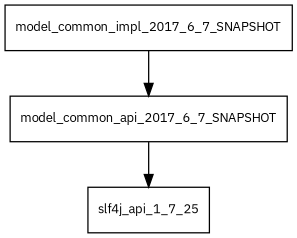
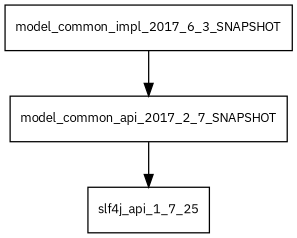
node "model_common_impl_2017_6_7_SNAPSHOT": label "model_common_impl_2017_6_7_SNAPSHOT" -> "model_common_impl_2017_6_3_SNAPSHOT"
node "model_common_api_2017_6_7_SNAPSHOT": label "model_common_api_2017_6_7_SNAPSHOT" -> "model_common_api_2017_2_7_SNAPSHOT"
